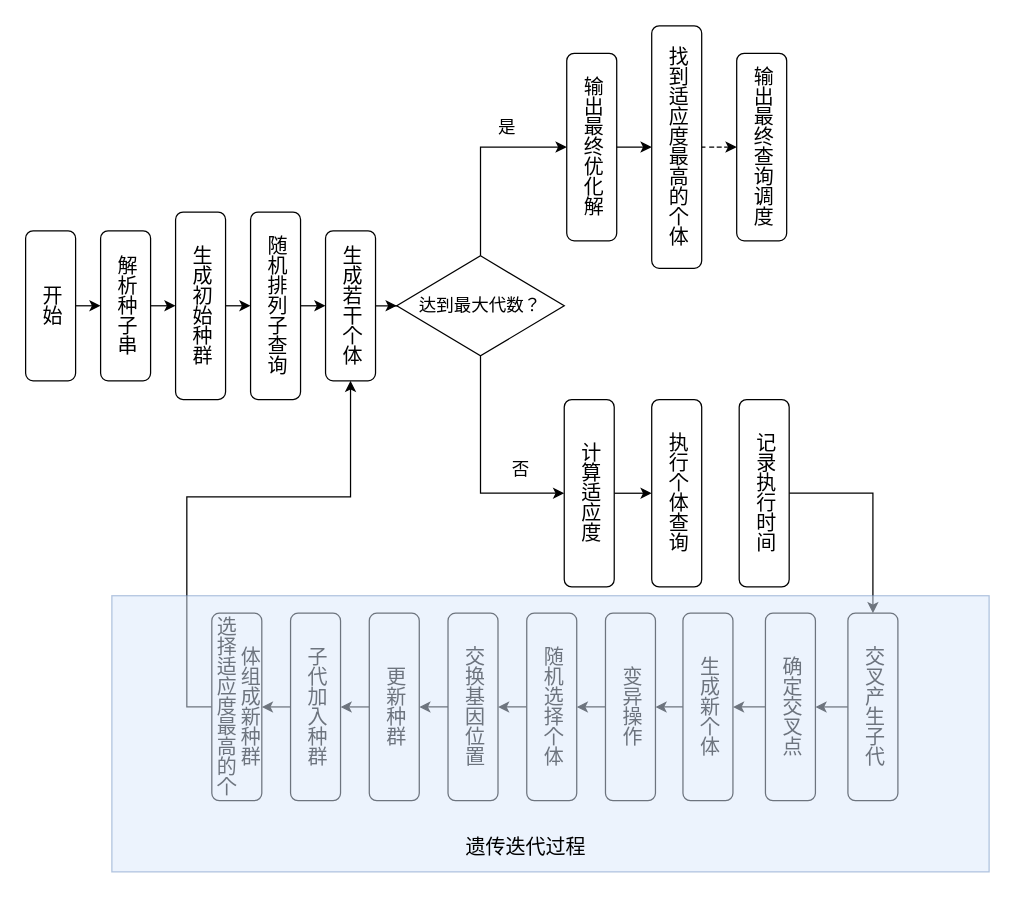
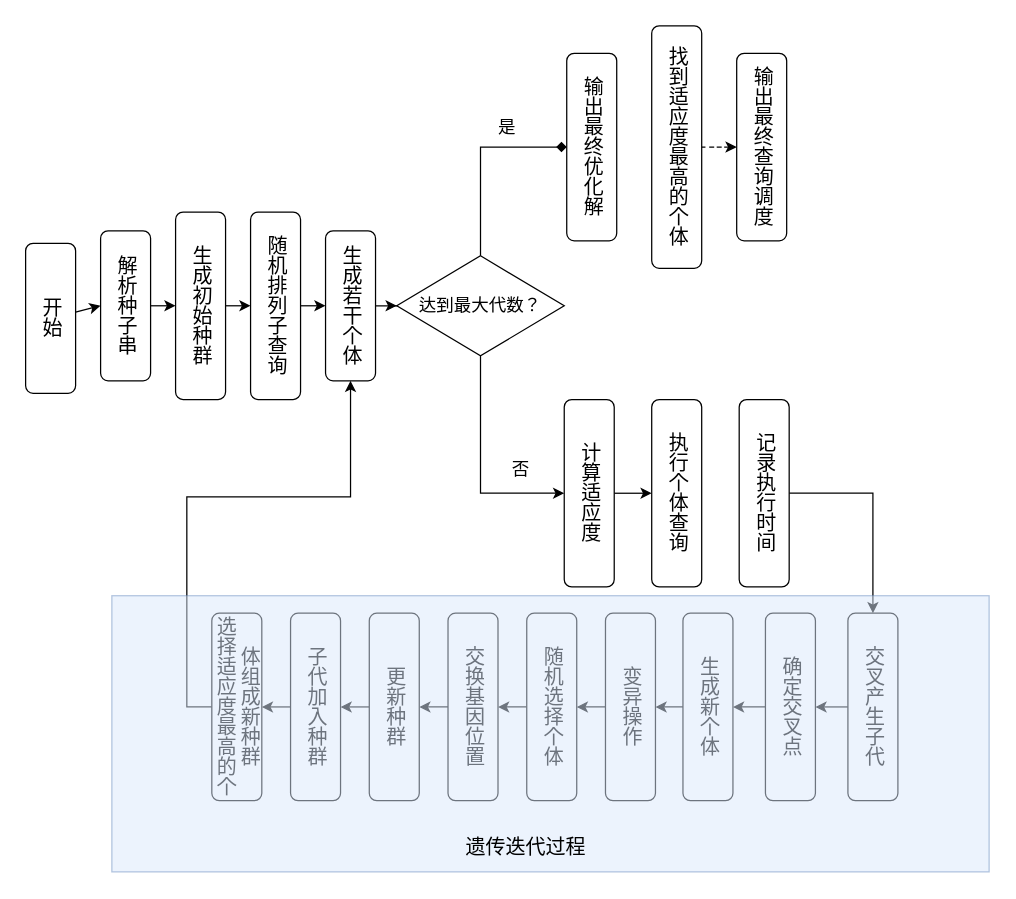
edge "达到最大代数？" -> "输出最终优化解": arrowhead classic -> diamond
edge "输出最终优化解" -> "找到适应度最高的个体": removed
node "开始": moved (51, 306) -> (51, 318)
